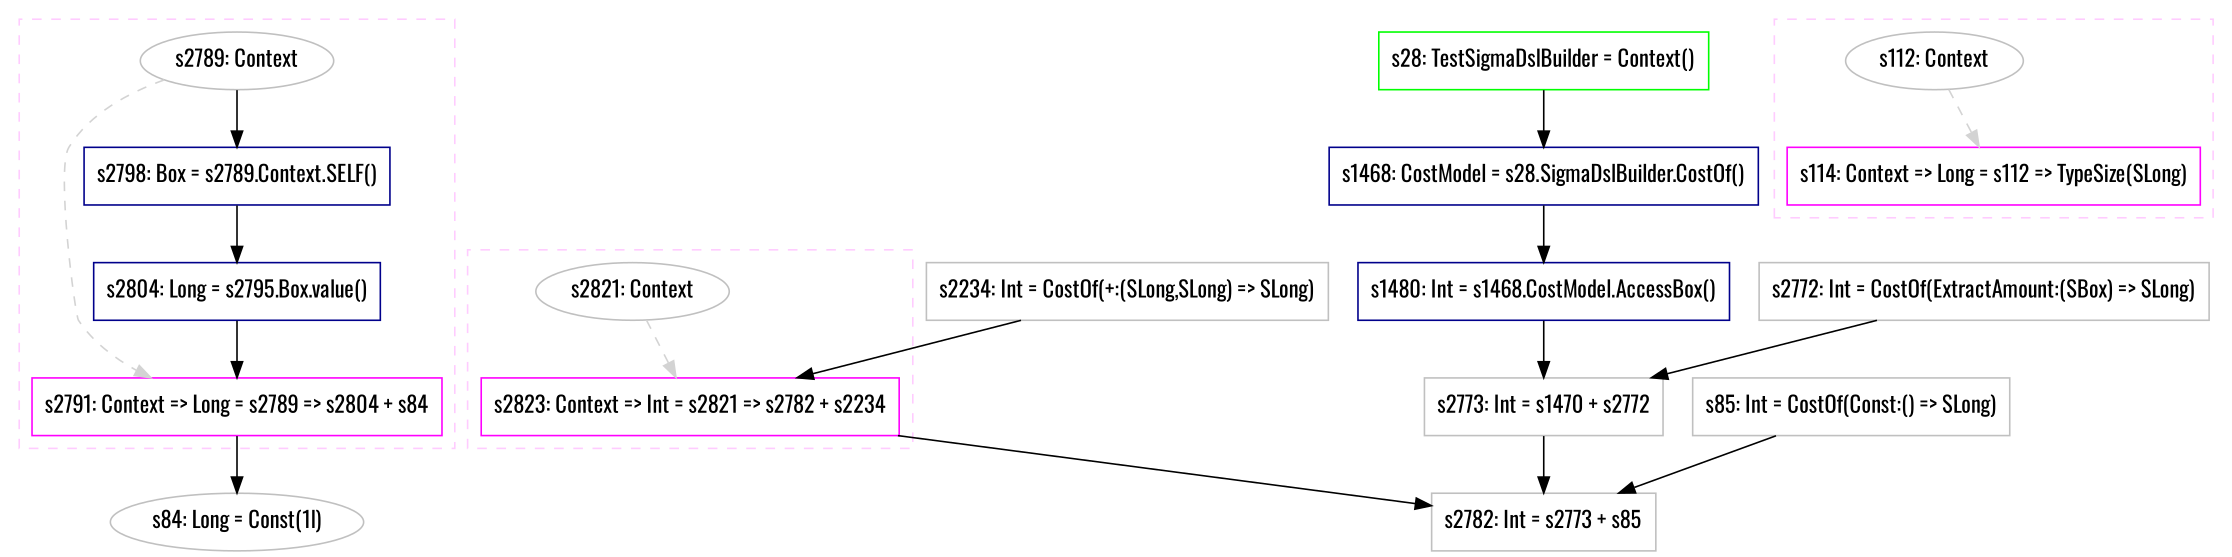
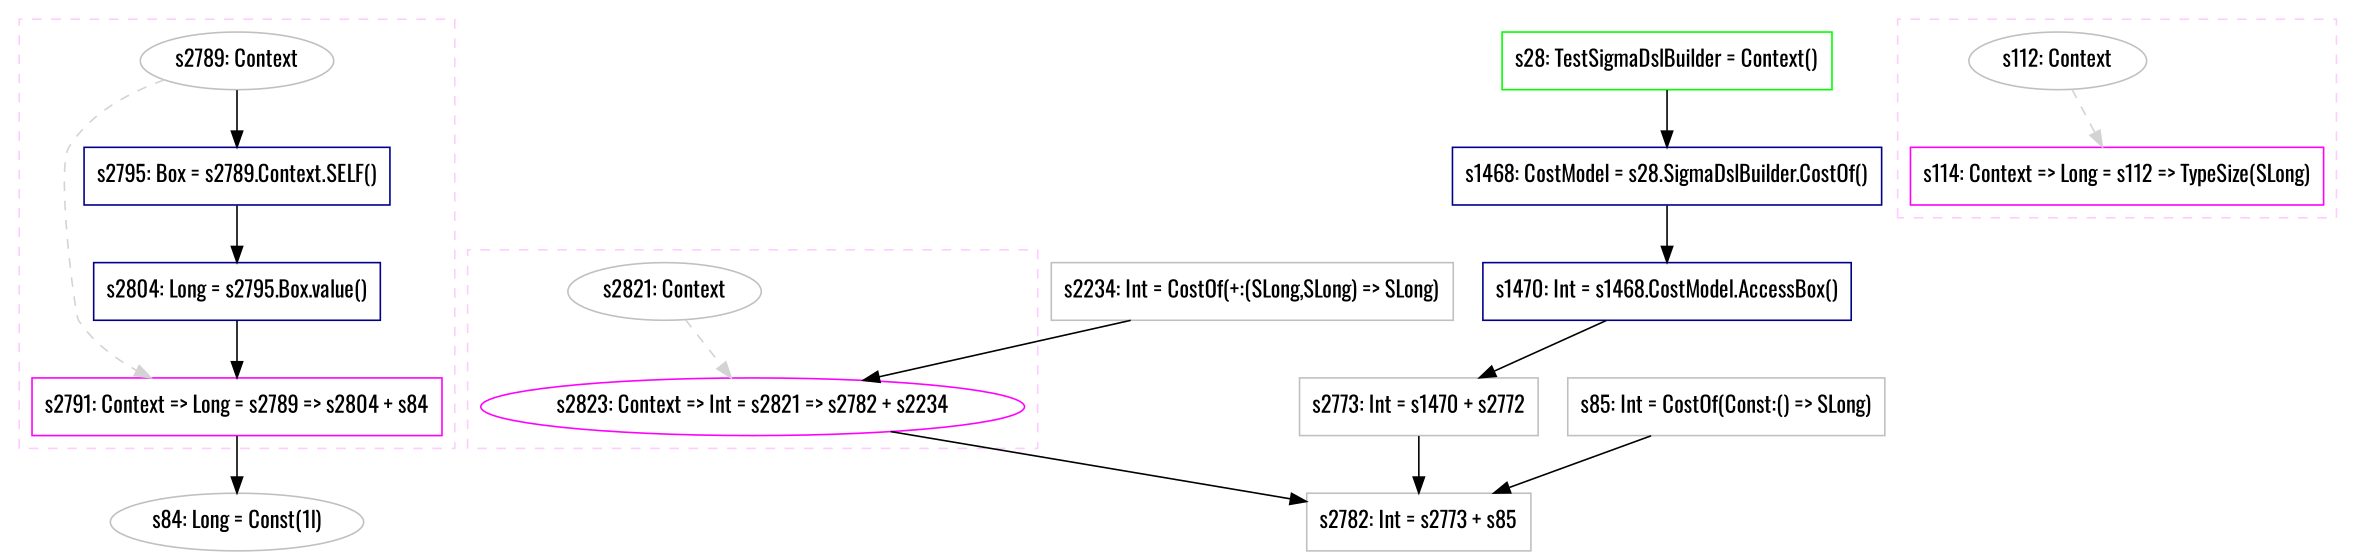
node "s2798: Box = s2789.Context.SELF()": label "s2798: Box = s2789.Context.SELF()" -> "s2795: Box = s2789.Context.SELF()"
node "s1480: Int = s1468.CostModel.AccessBox()": label "s1480: Int = s1468.CostModel.AccessBox()" -> "s1470: Int = s1468.CostModel.AccessBox()"
node "s2772: Int = CostOf(ExtractAmount:(SBox) => SLong)": removed
node "s2823: Context => Int = s2821 => s2782 + s2234": shape box -> ellipse
